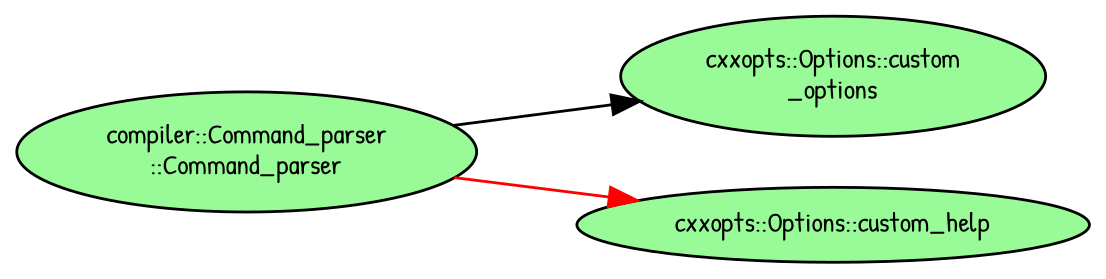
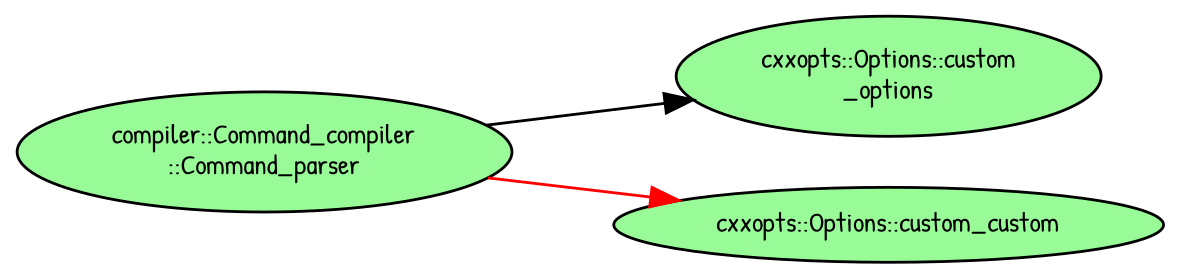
node "compiler::Command_parser ::Command_parser": label "compiler::Command_parser ::Command_parser" -> "compiler::Command_compiler ::Command_parser"
node "cxxopts::Options::custom_help": label "cxxopts::Options::custom_help" -> "cxxopts::Options::custom_custom"
